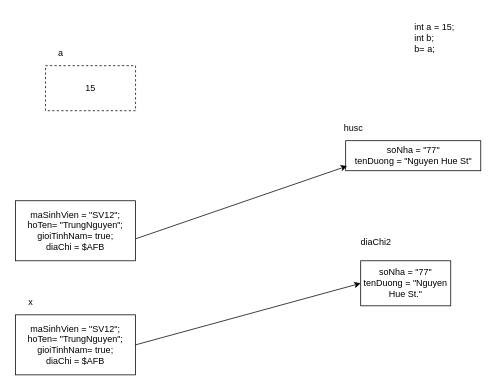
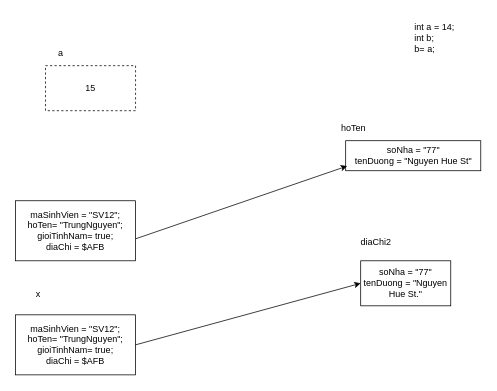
node "int a = 15; int b; b= a;": label "int a = 15; int b; b= a;" -> "int a = 14; int b; b= a;"
node "husc": label "husc" -> "hoTen"
node "x": moved (30, 302) -> (38, 294)
